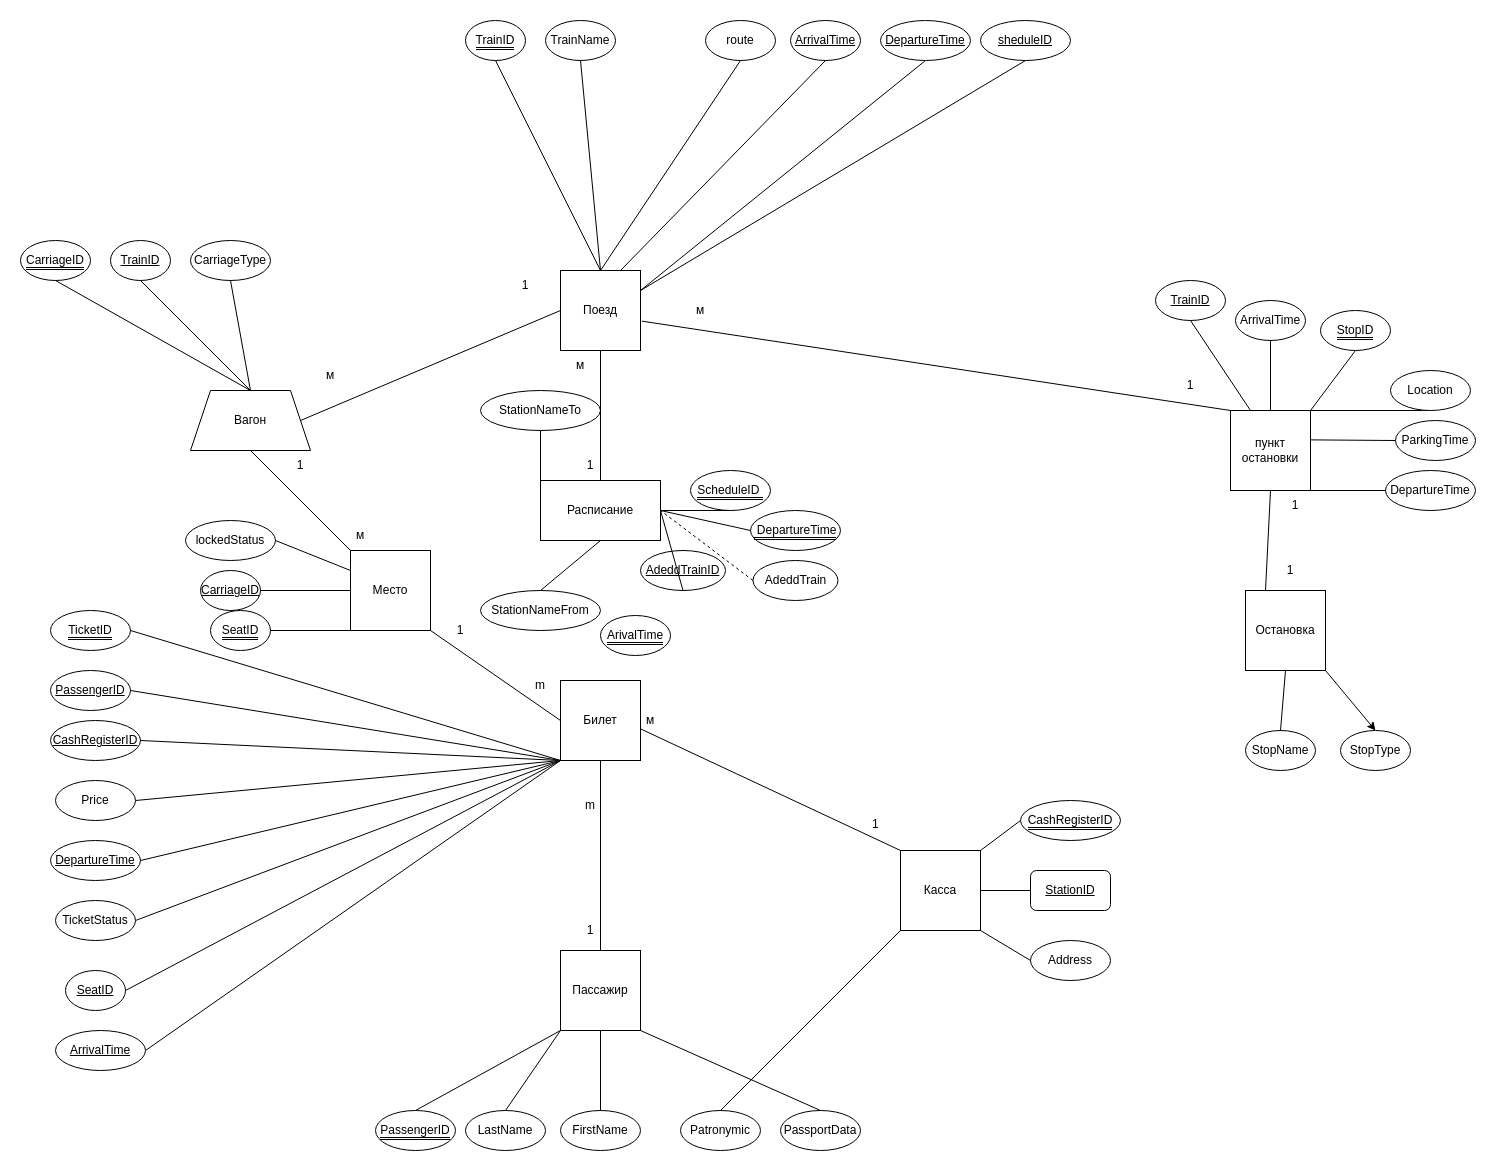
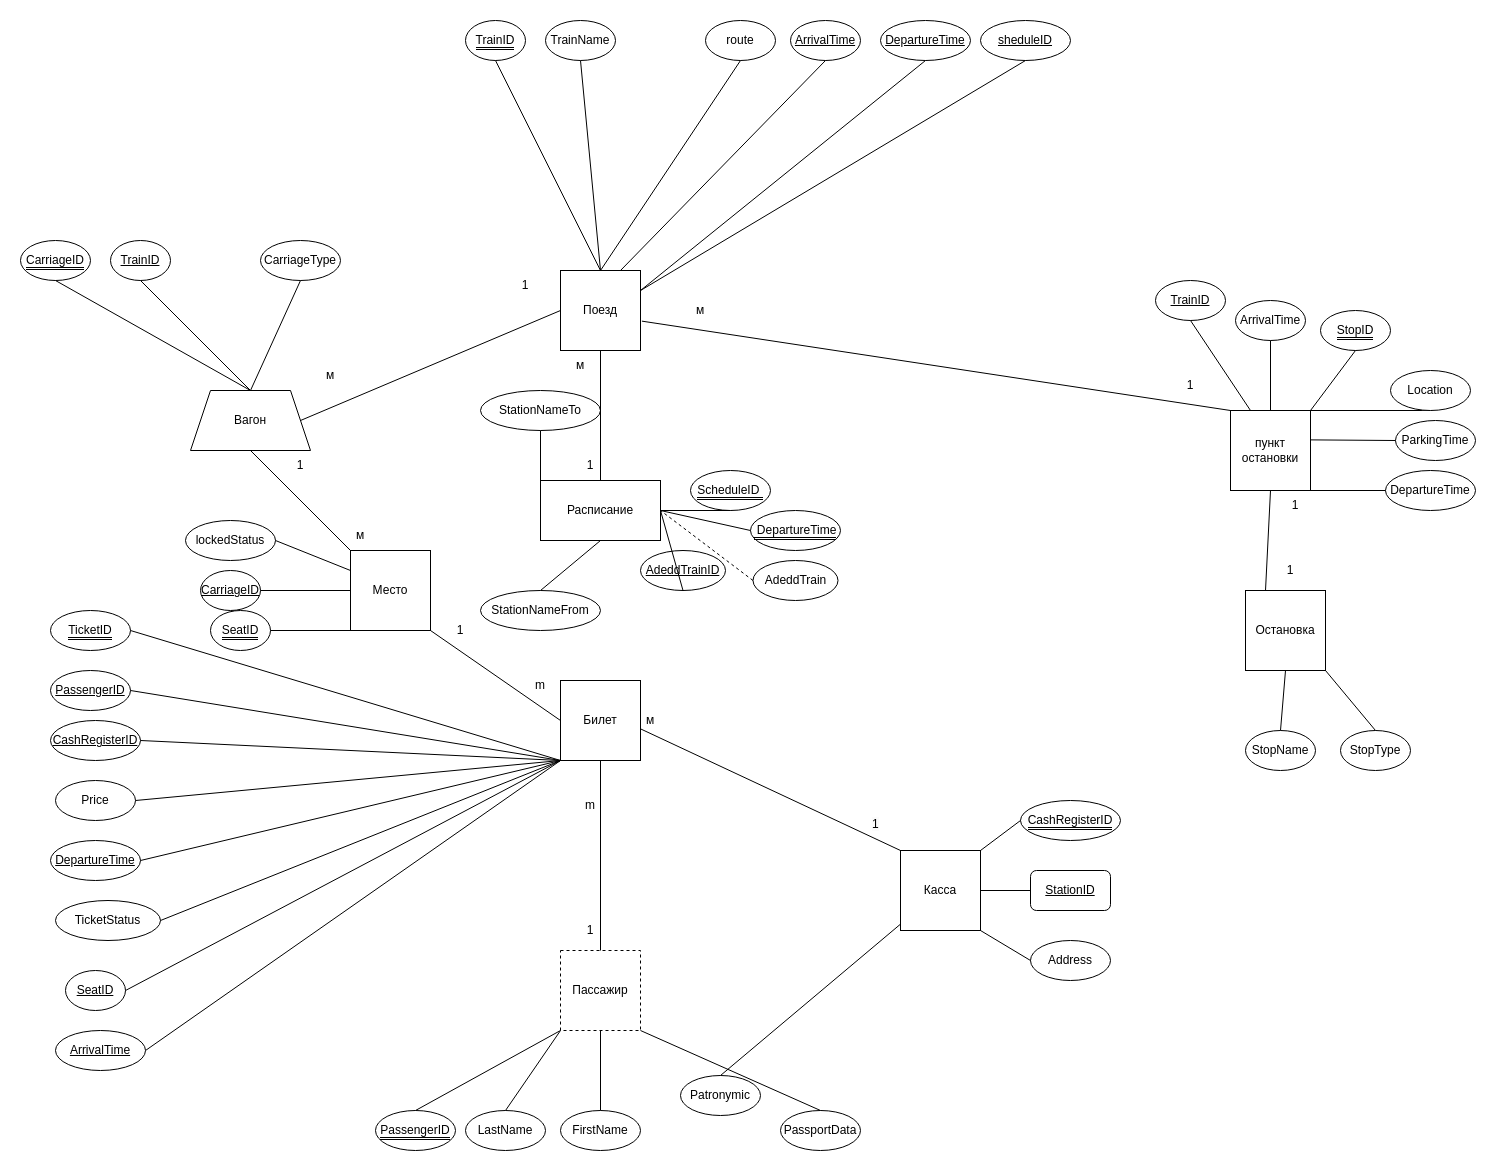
node "CarriageType": moved (231, 261) -> (301, 261)
node "ArivalTime": removed
edge "Остановка" -> "StopType": arrowhead classic -> none
node "TicketStatus": size 80x40 -> 105x40
node "Пассажир": style solid -> dashed
node "Patronymic": moved (721, 1131) -> (721, 1096)
